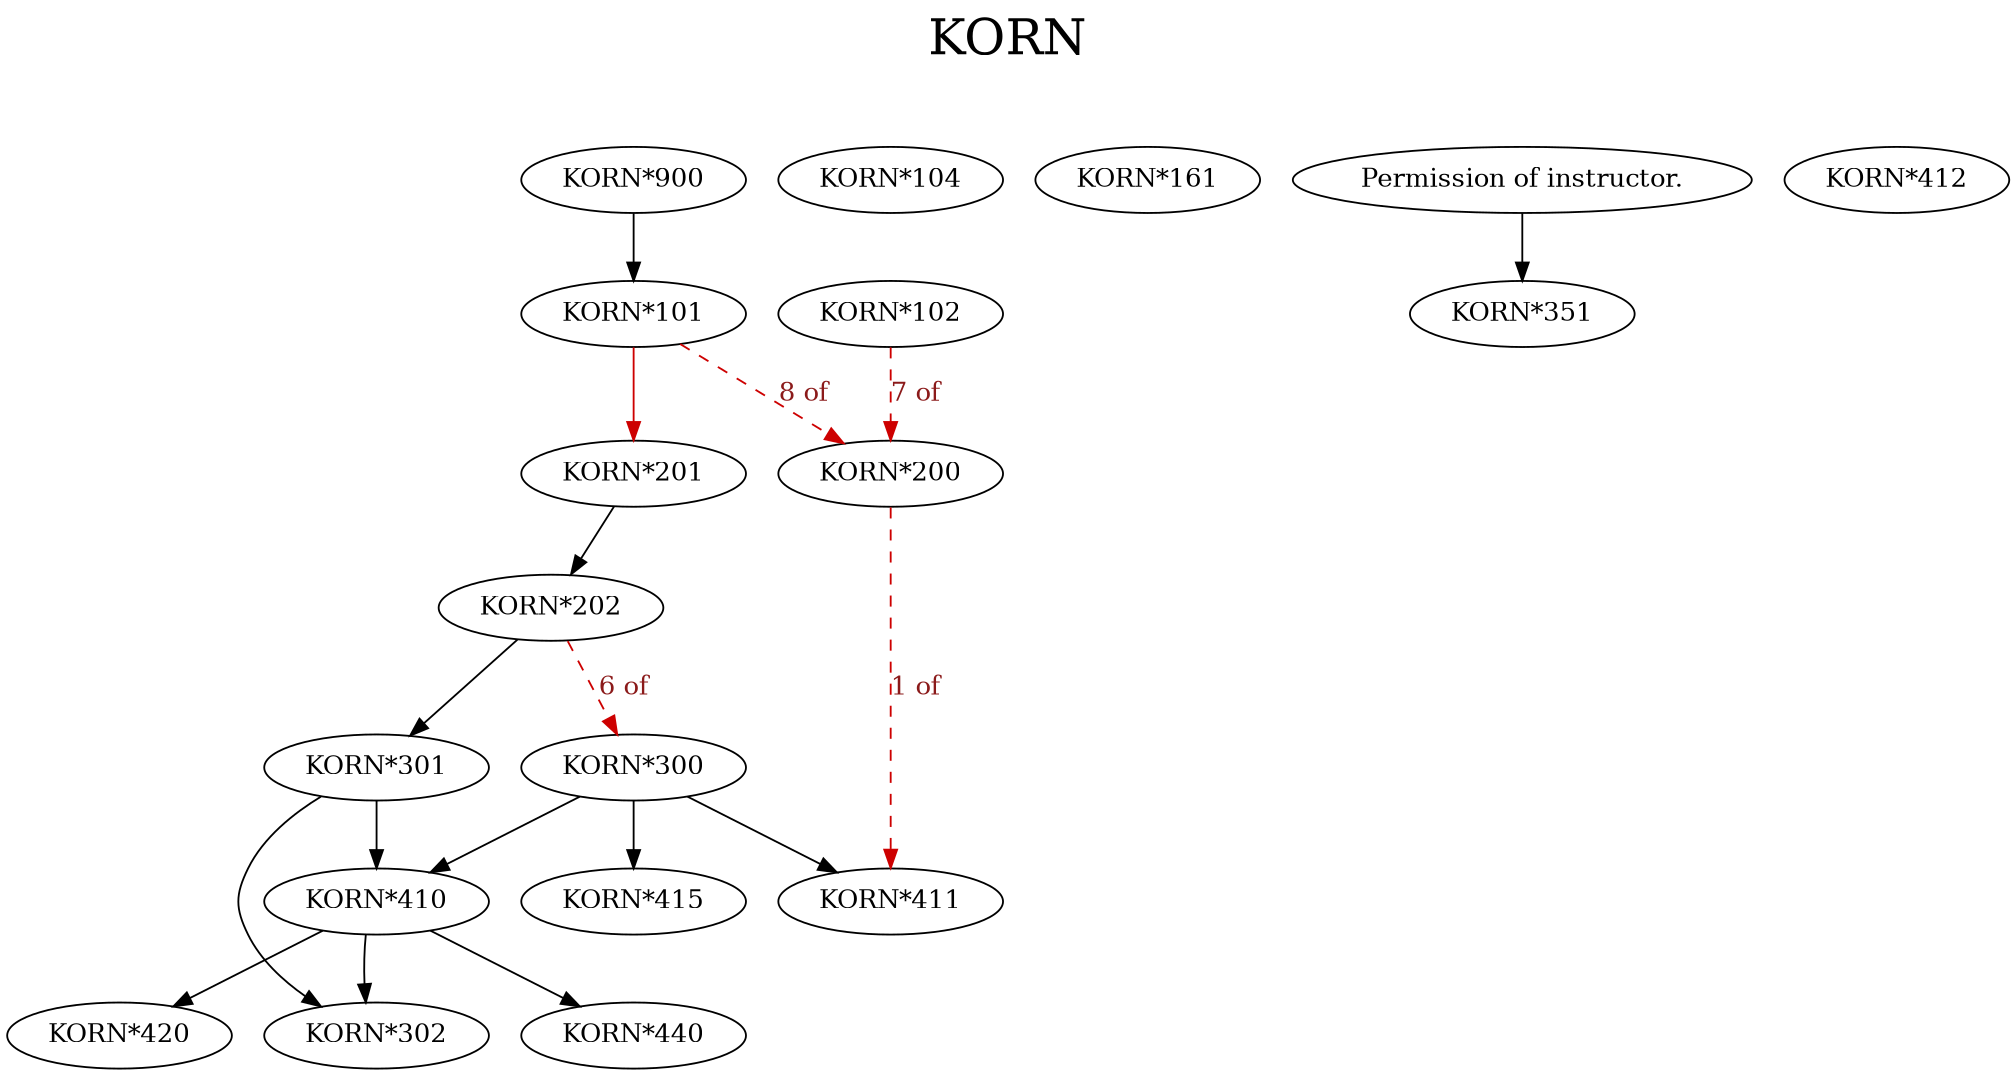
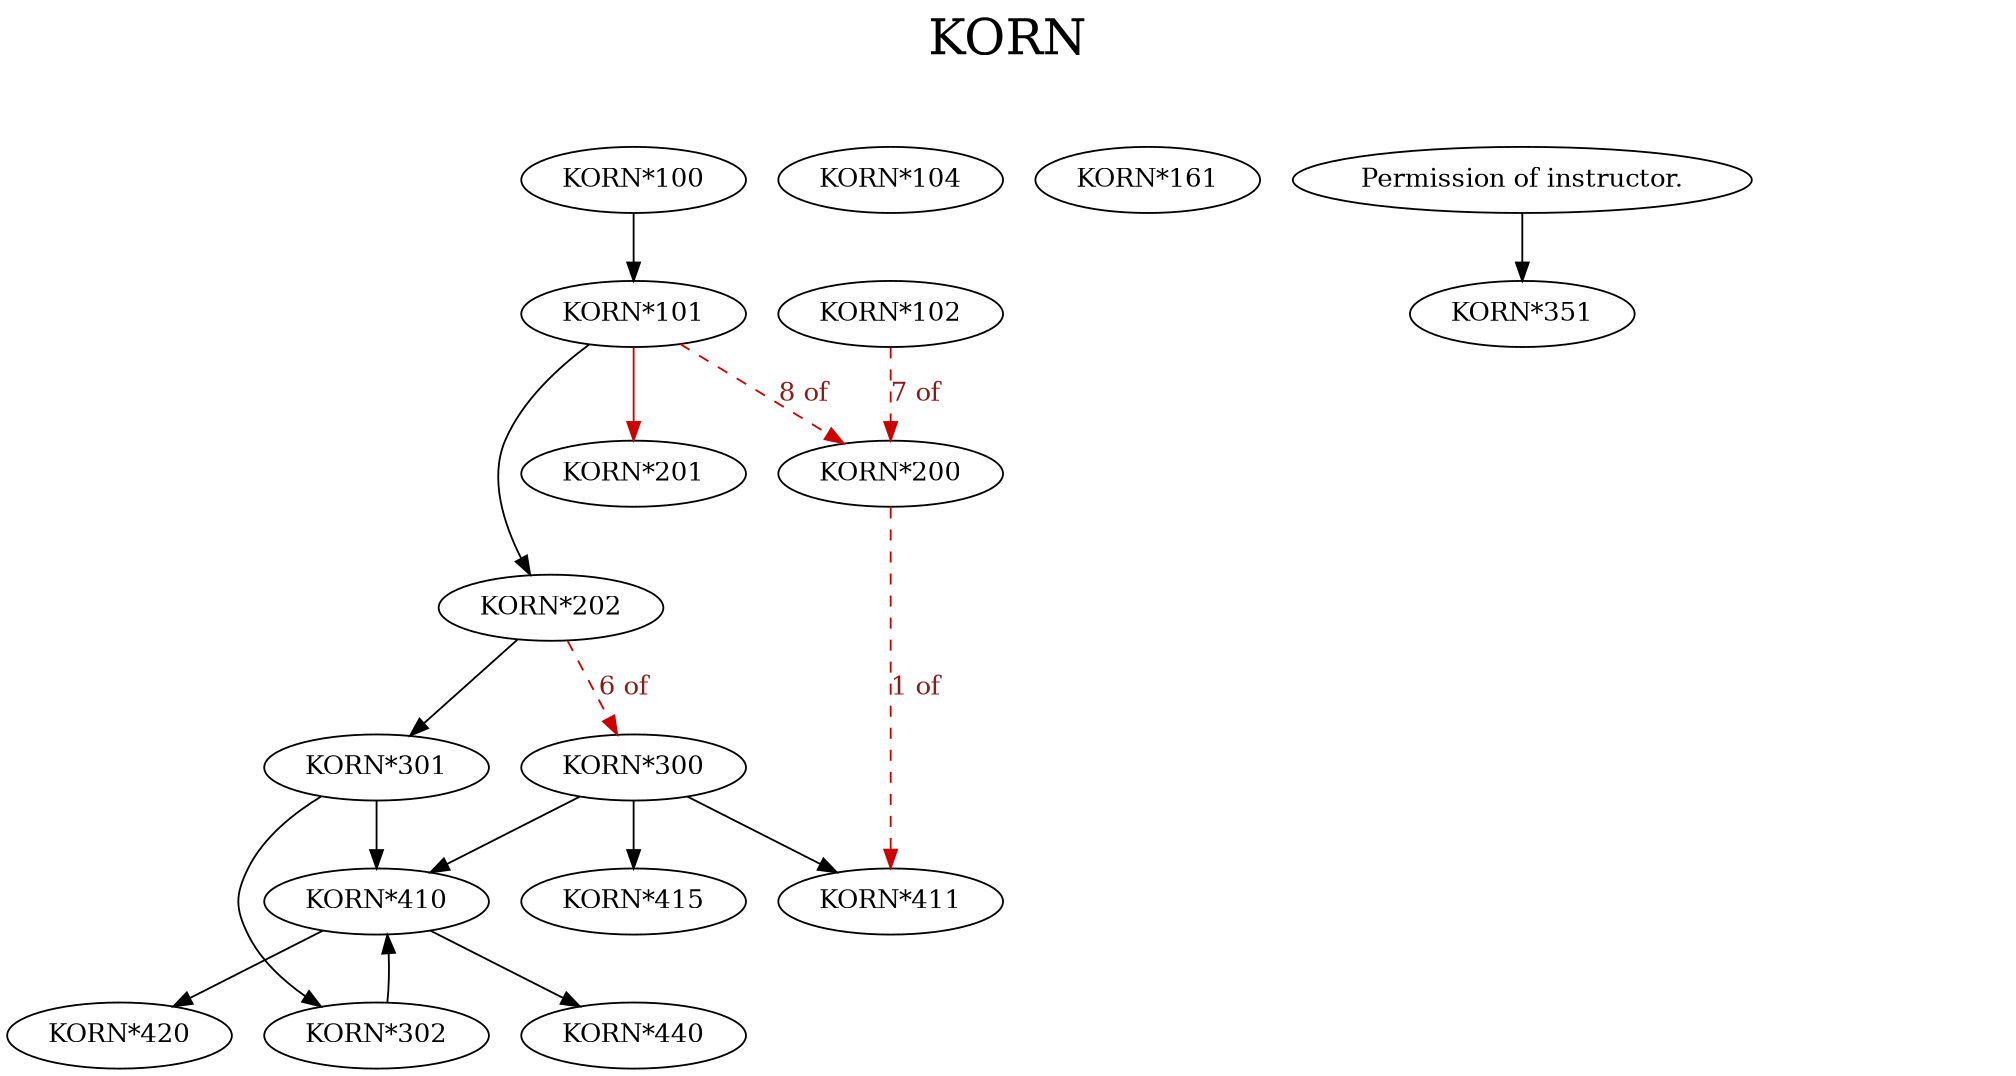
node "KORN*900": label "KORN*900" -> "KORN*100"
node "KORN*412": removed
edge "KORN*201" -> "KORN*202": now "KORN*101" -> "KORN*202"
edge "KORN*410" -> "KORN*302": reversed
